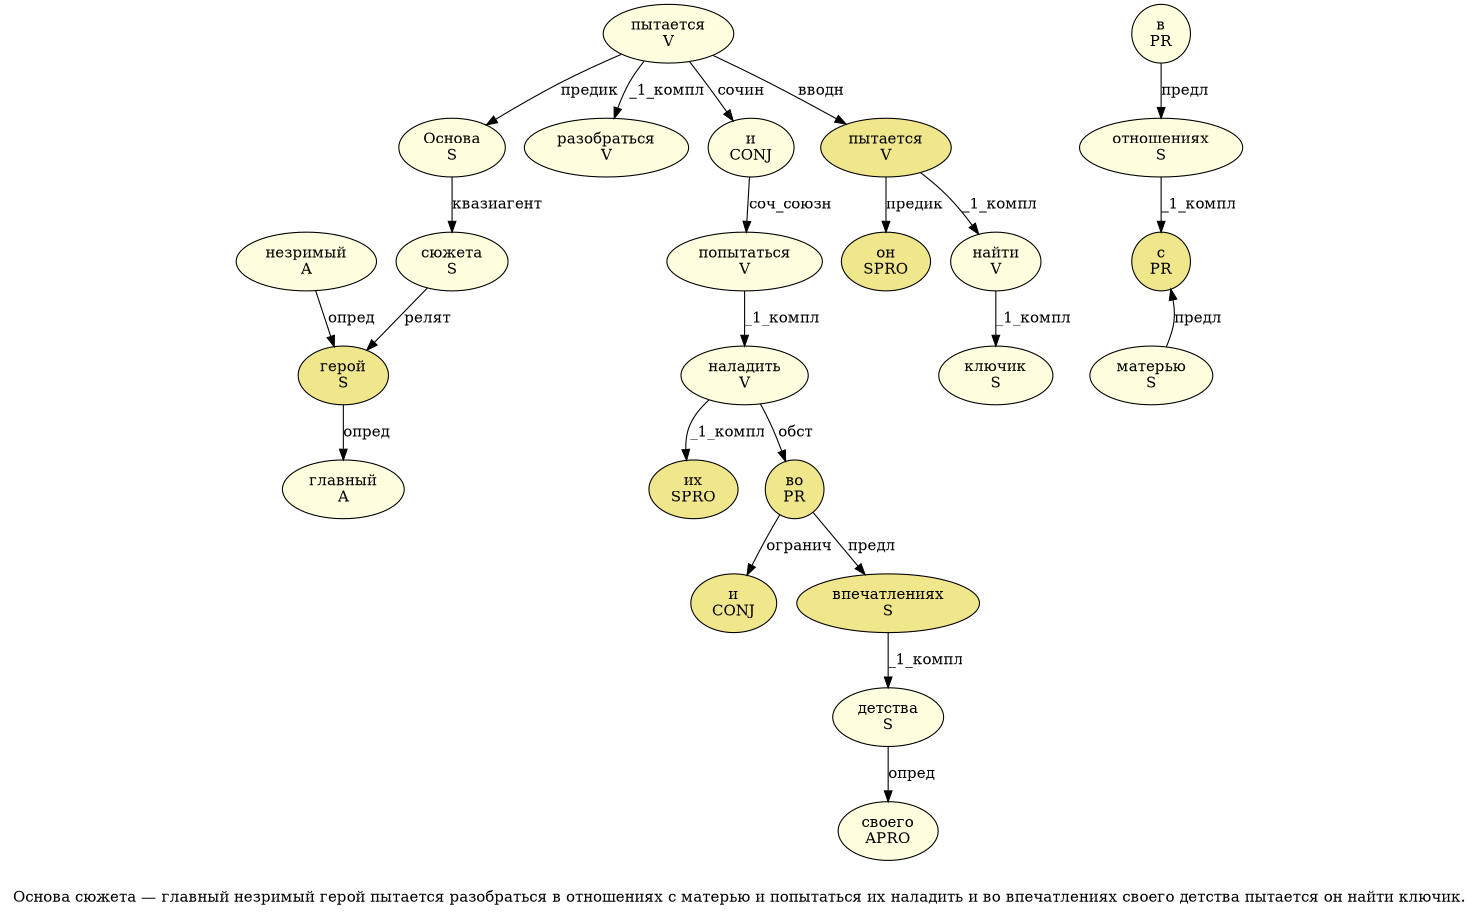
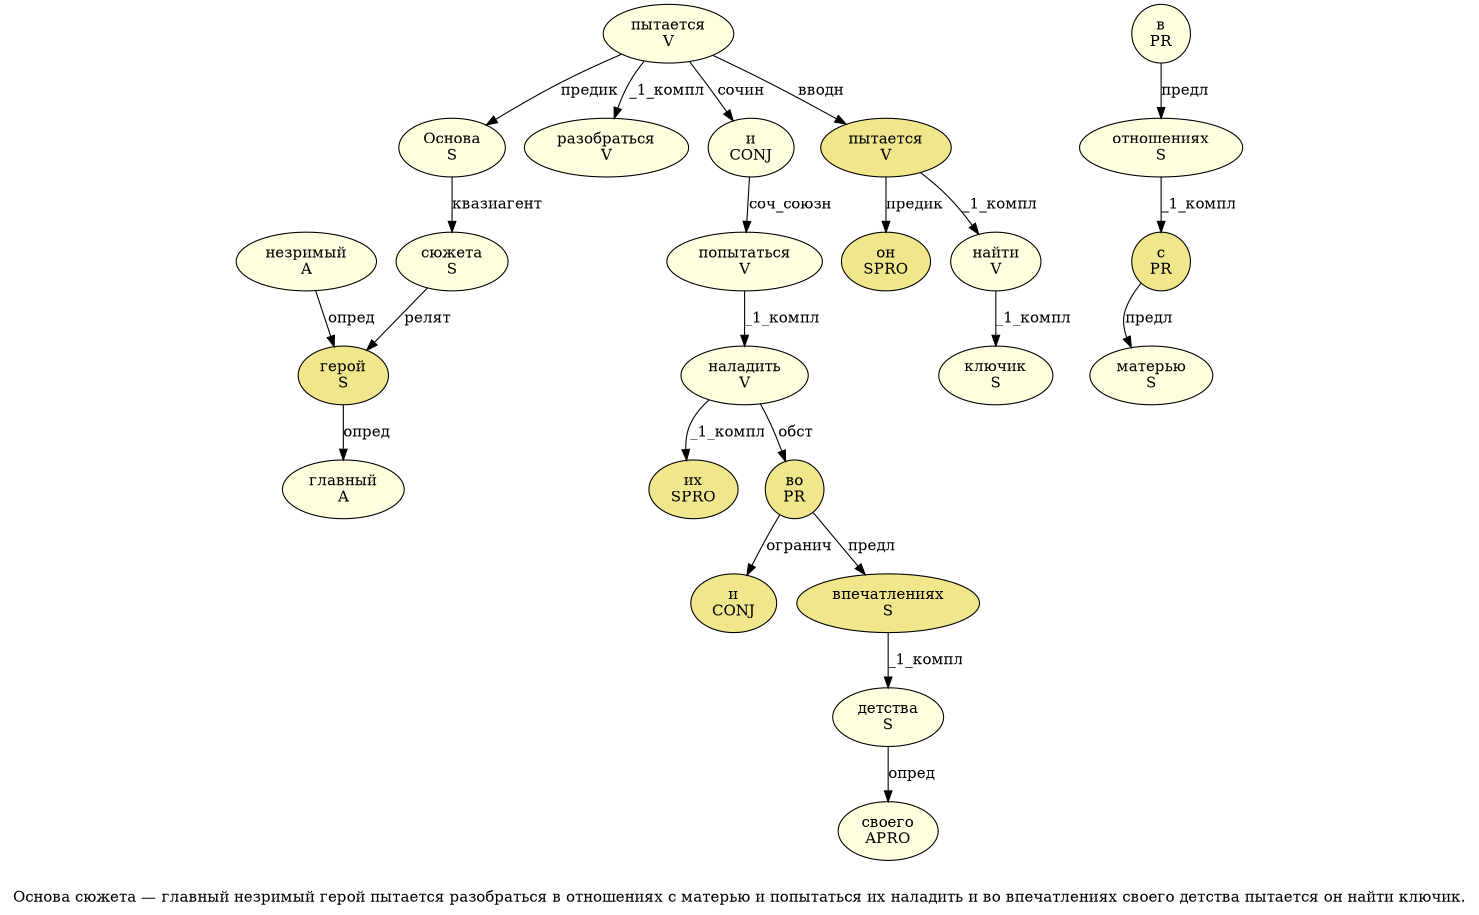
edge "матерью S" -> "с PR": reversed
